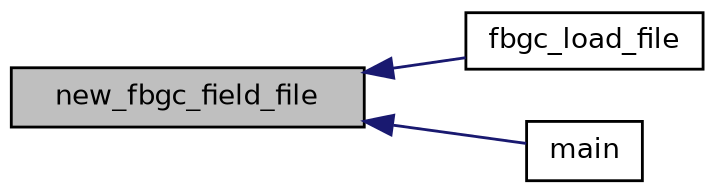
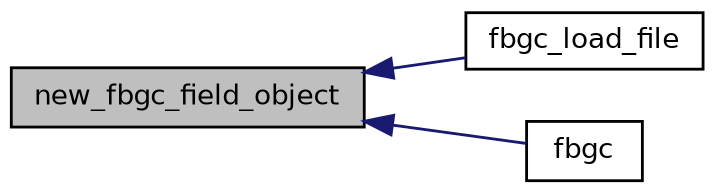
node "new_fbgc_field_file": label "new_fbgc_field_file" -> "new_fbgc_field_object"
node "main": label "main" -> "fbgc"
